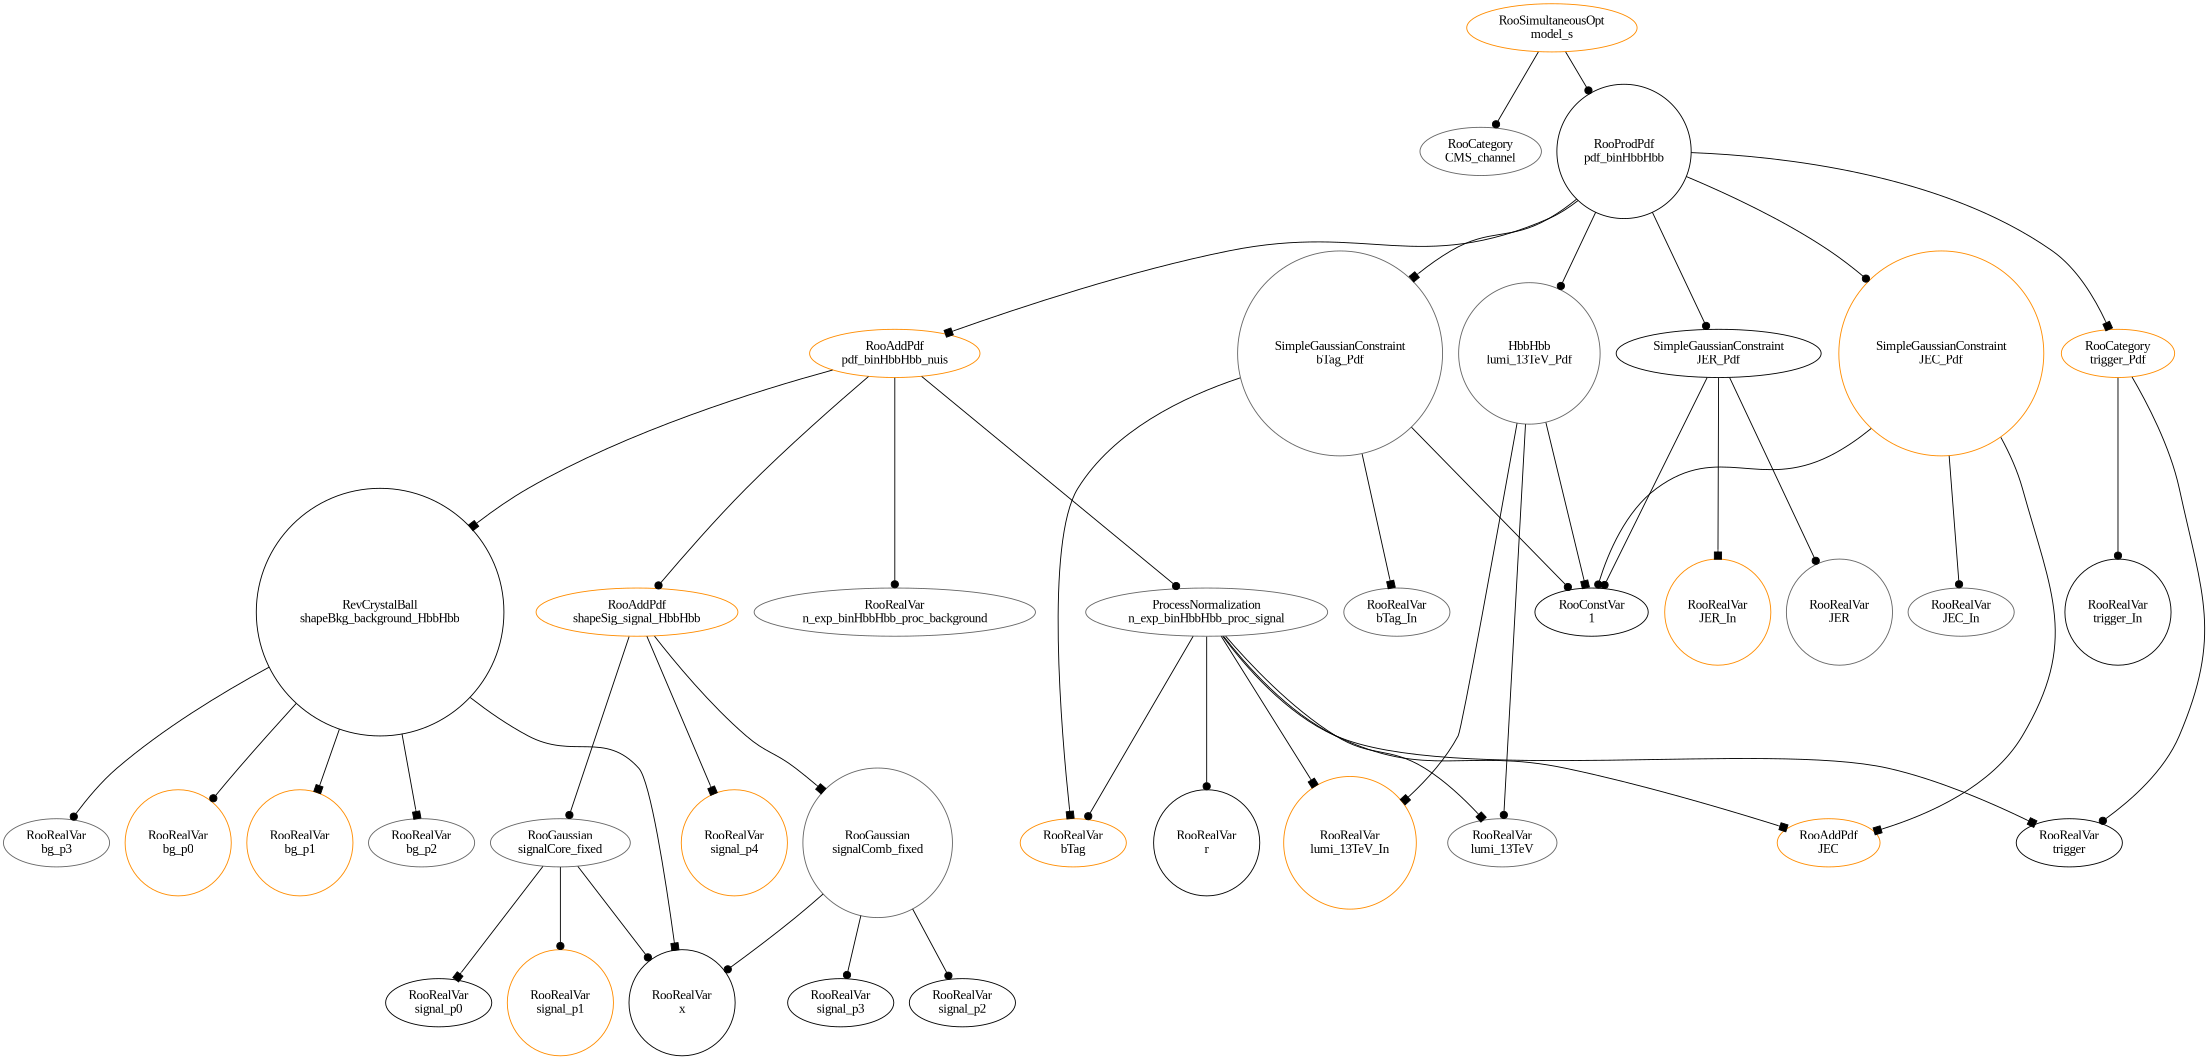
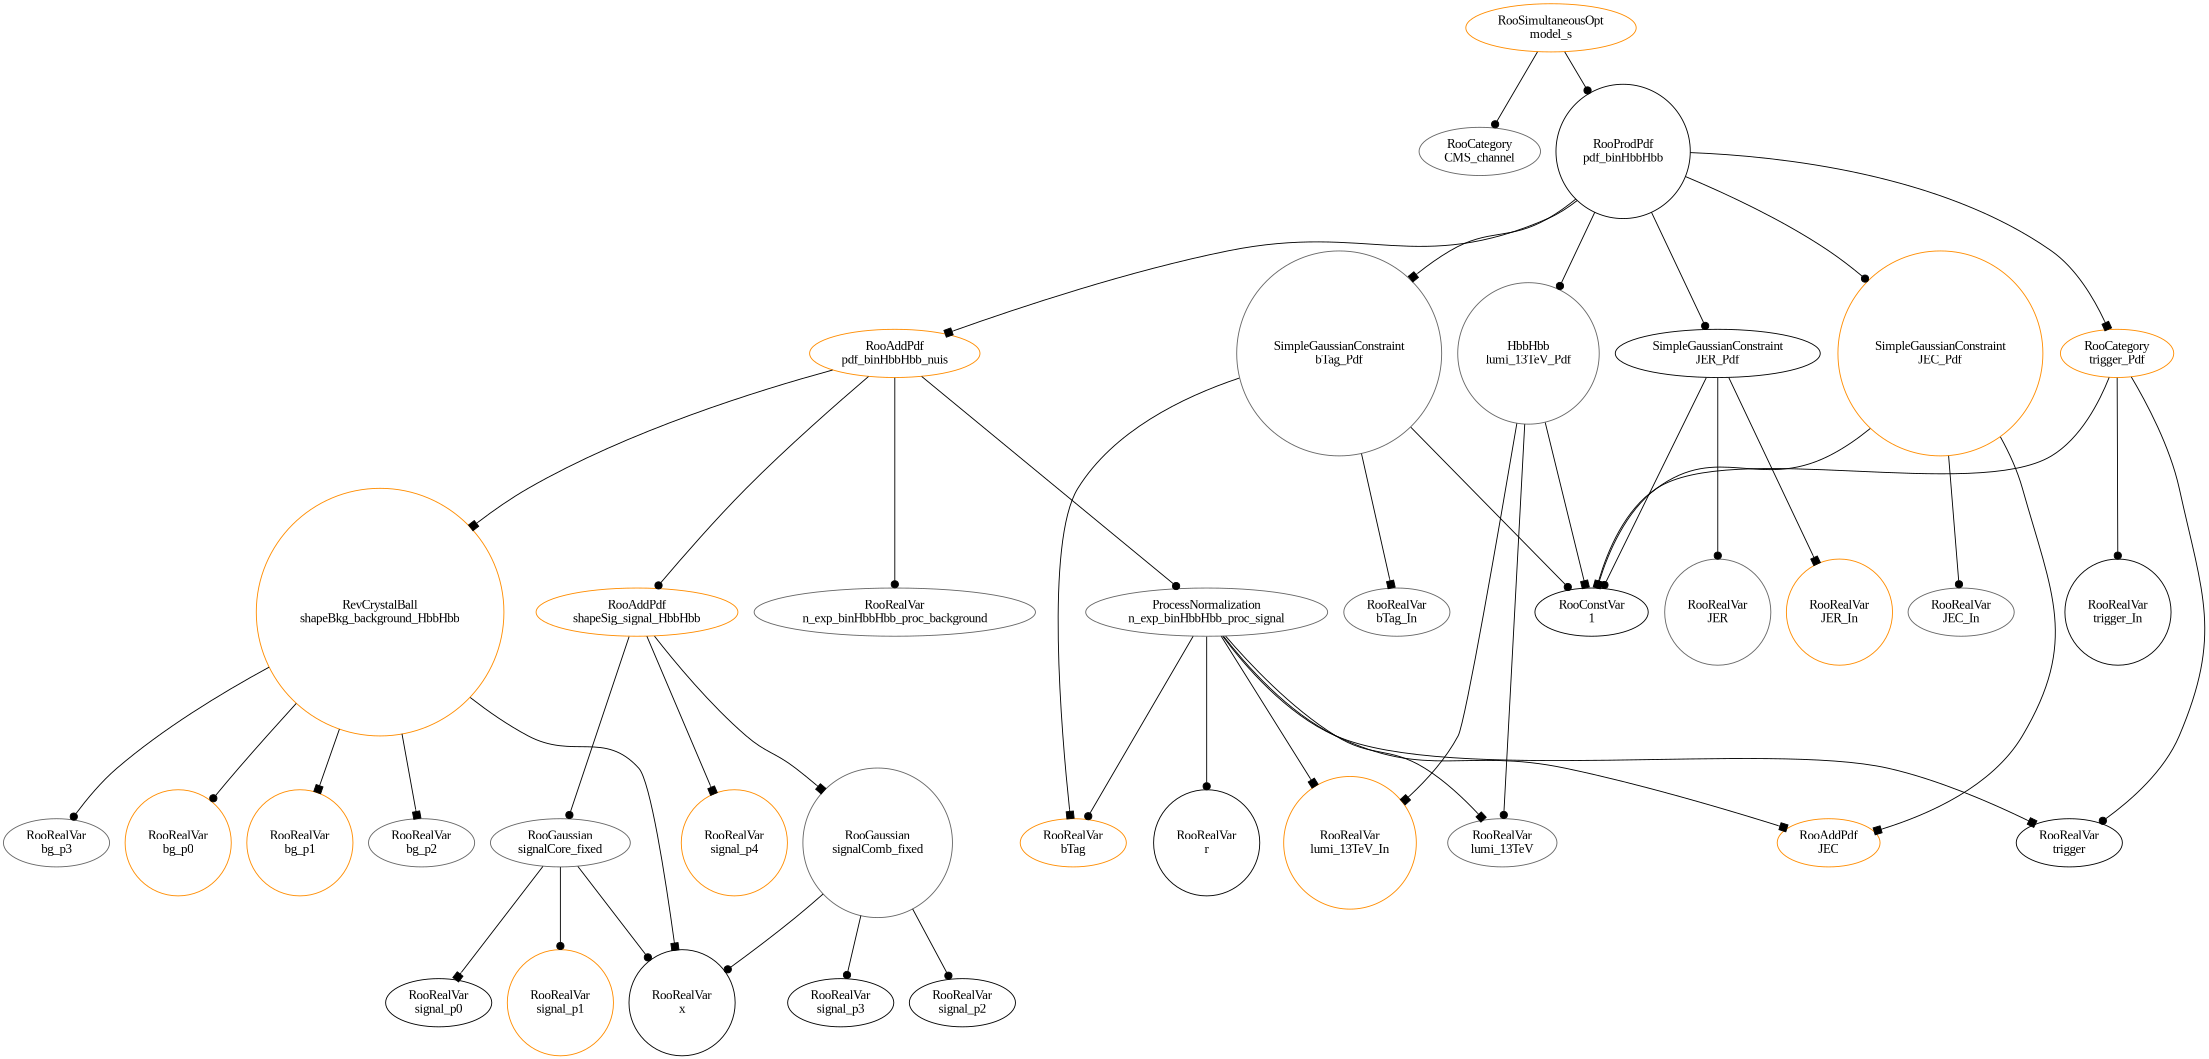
edge "RooCategory trigger_Pdf" -> "RooConstVar 1": added
node "RevCrystalBall shapeBkg_background_HbbHbb": color black -> darkorange
